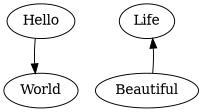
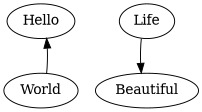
edge "Hello" -> "World": reversed
edge "Beautiful" -> "Life": reversed
